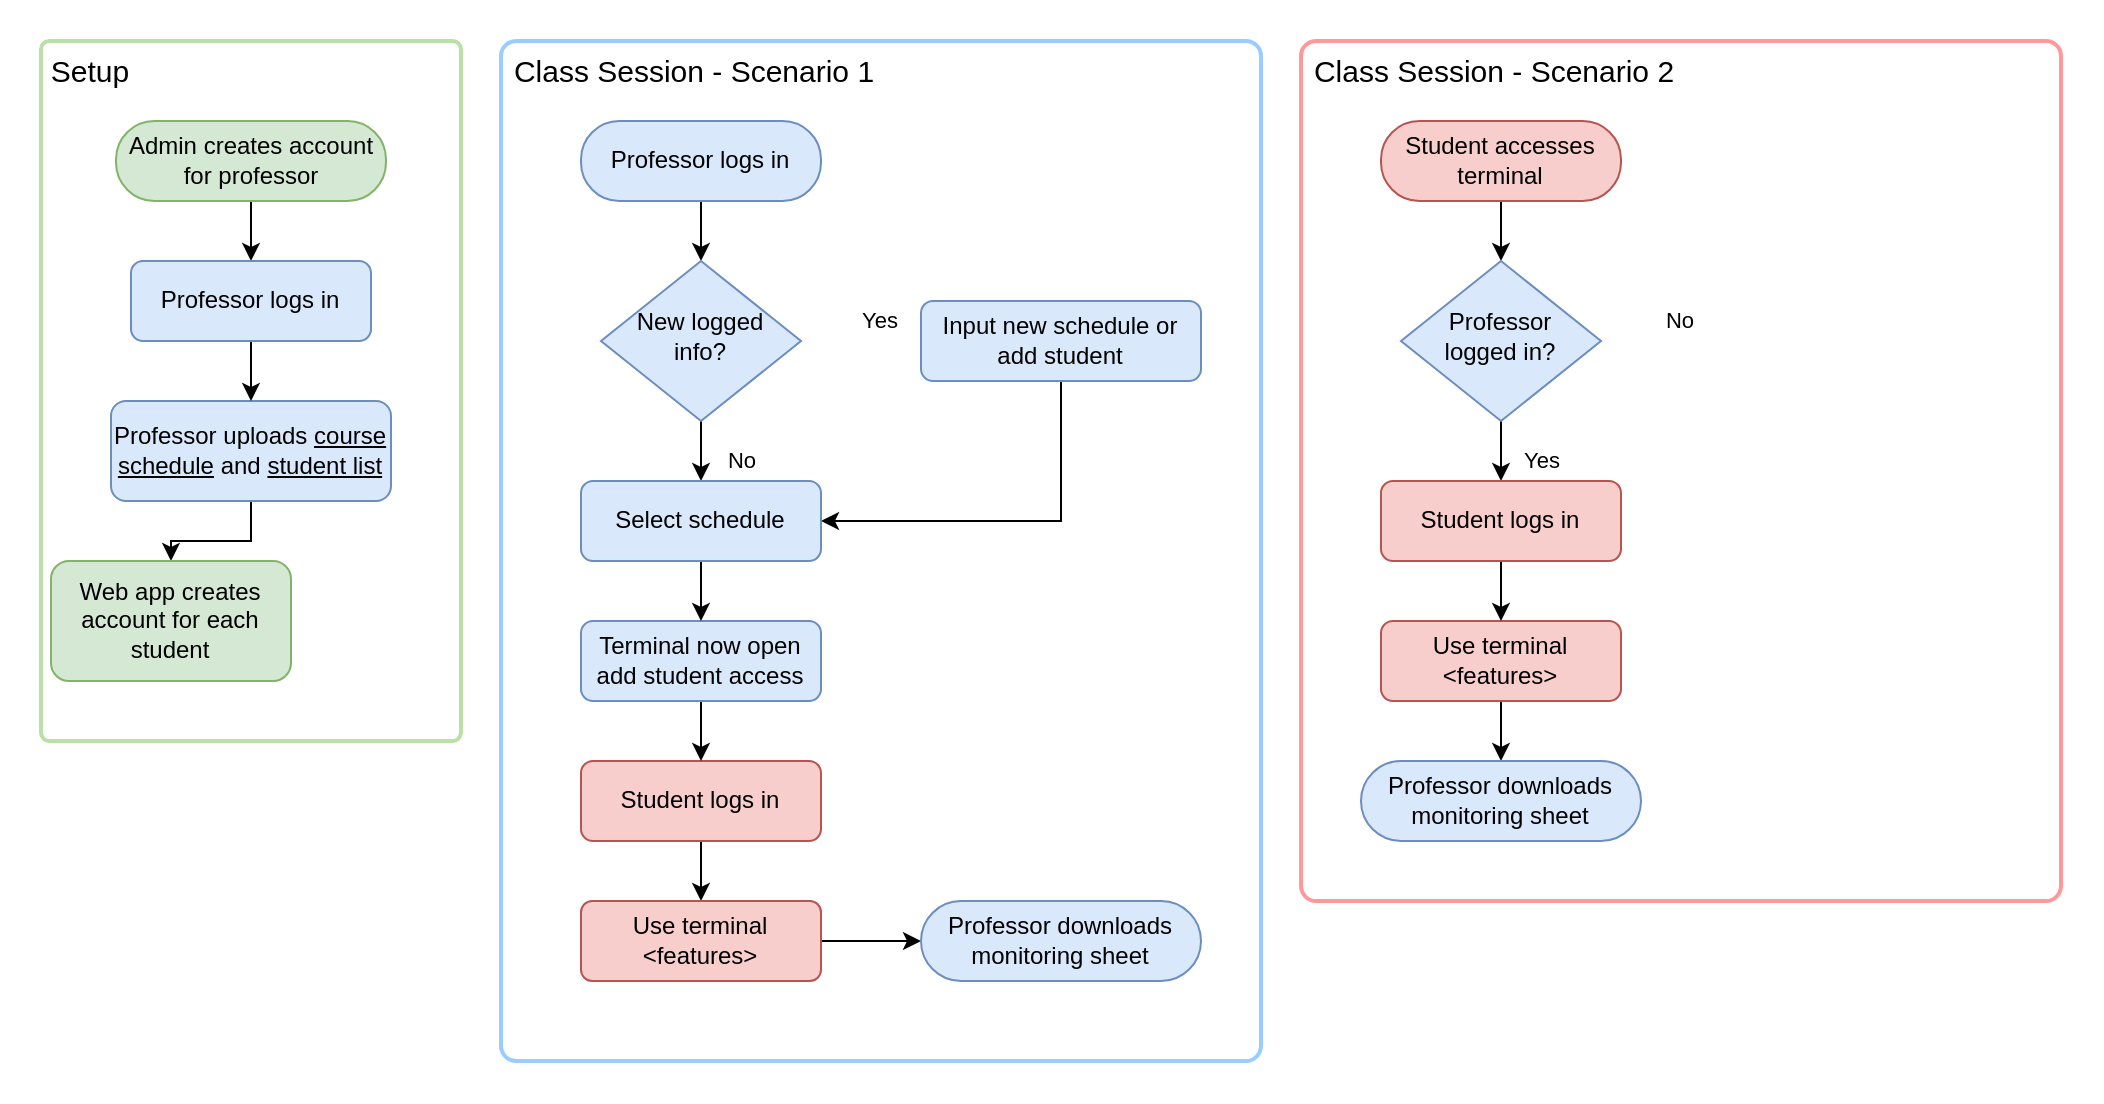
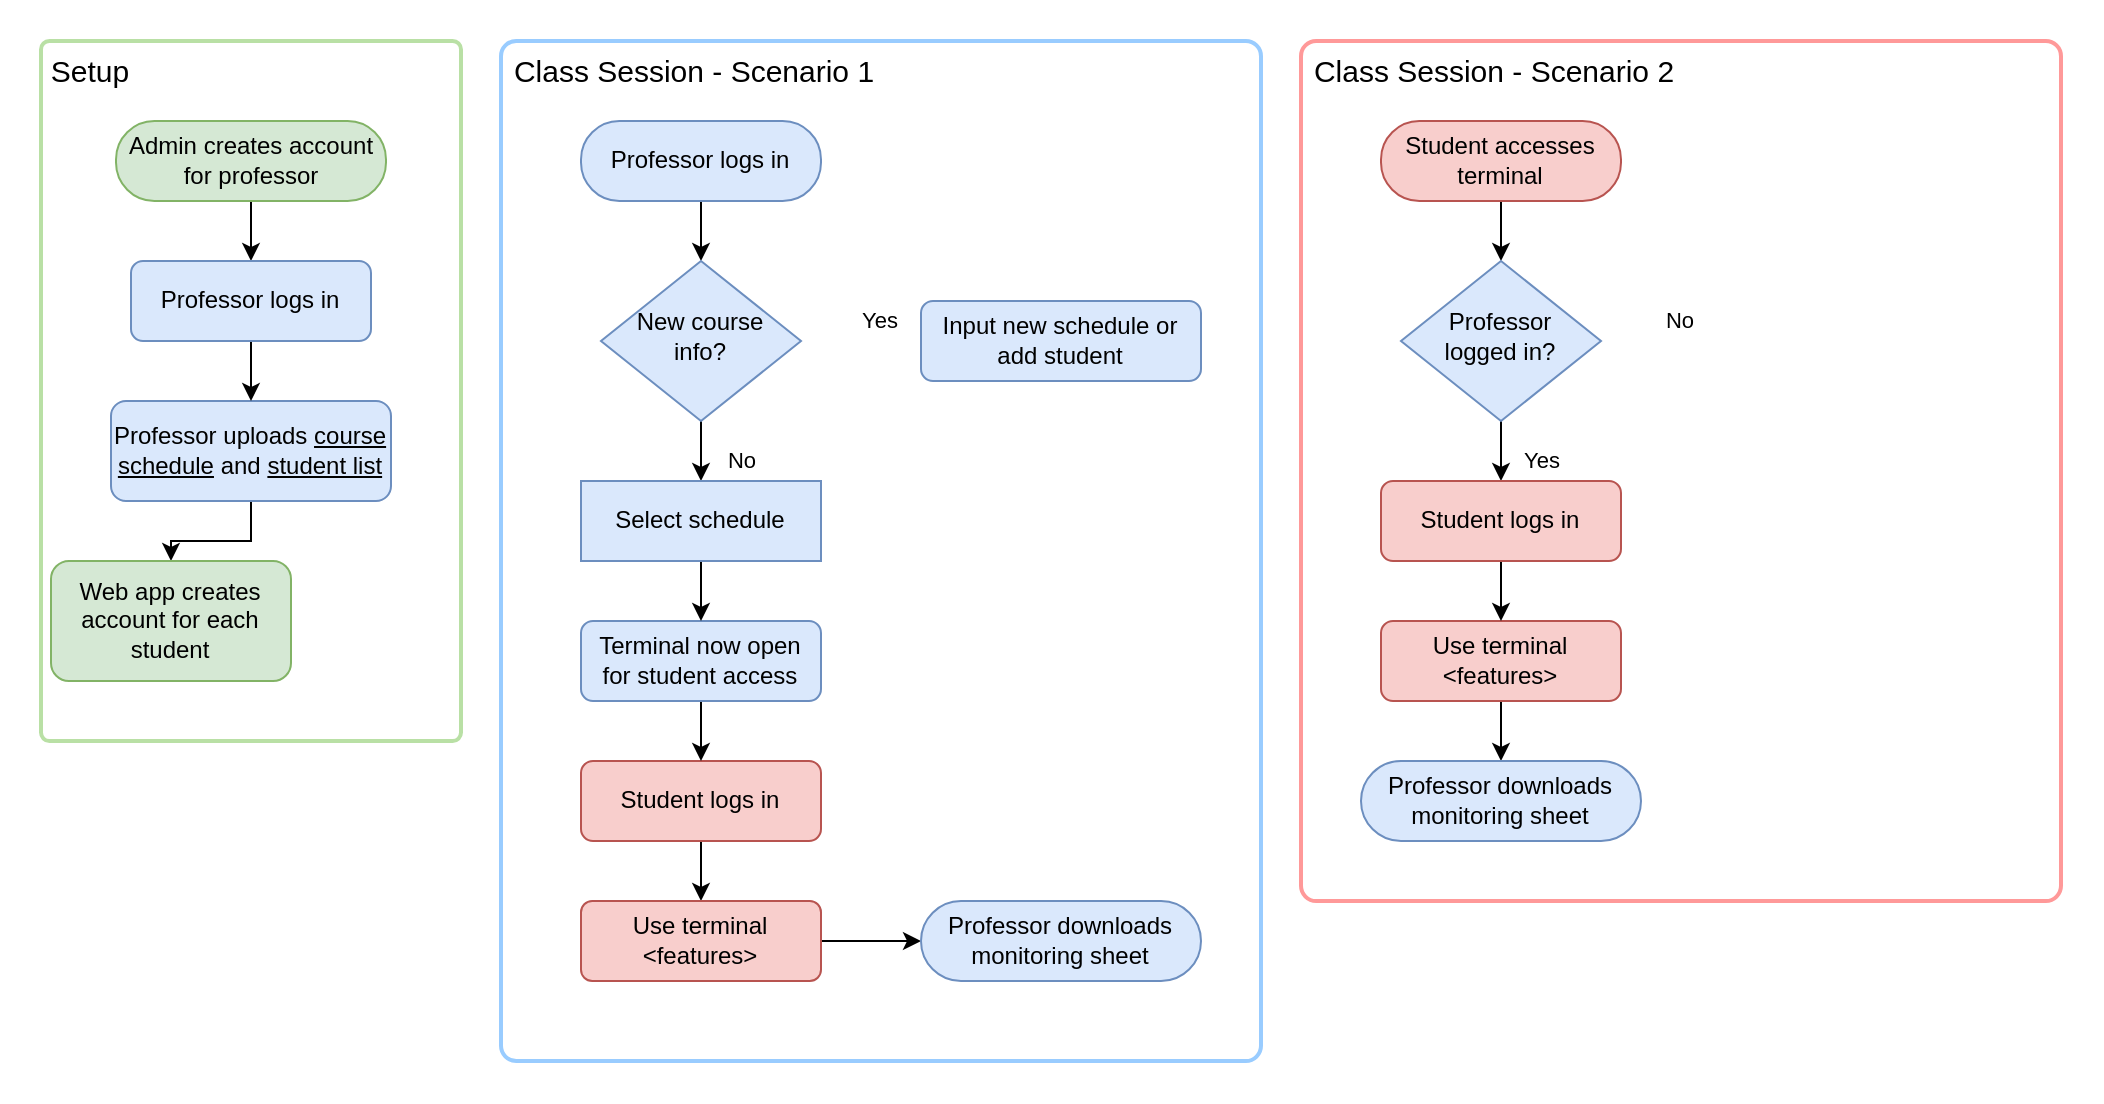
node "New logged info?": label "New logged info?" -> "New course info?"
node "Select schedule": shape rounded rectangle -> rectangle
edge "Input new schedule or add student" -> "Select schedule": removed
node "Terminal now open add student access": label "Terminal now open add student access" -> "Terminal now open for student access"
